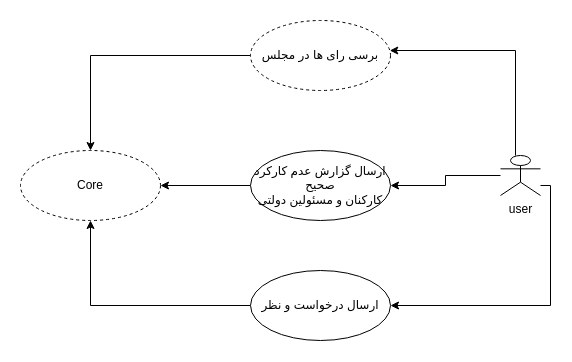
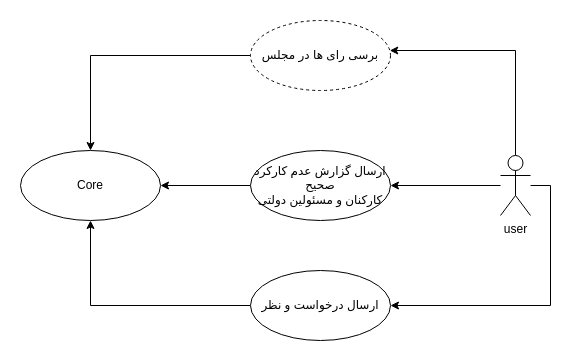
node "user": size 40x40 -> 30x60
node "Core": style dashed -> solid
